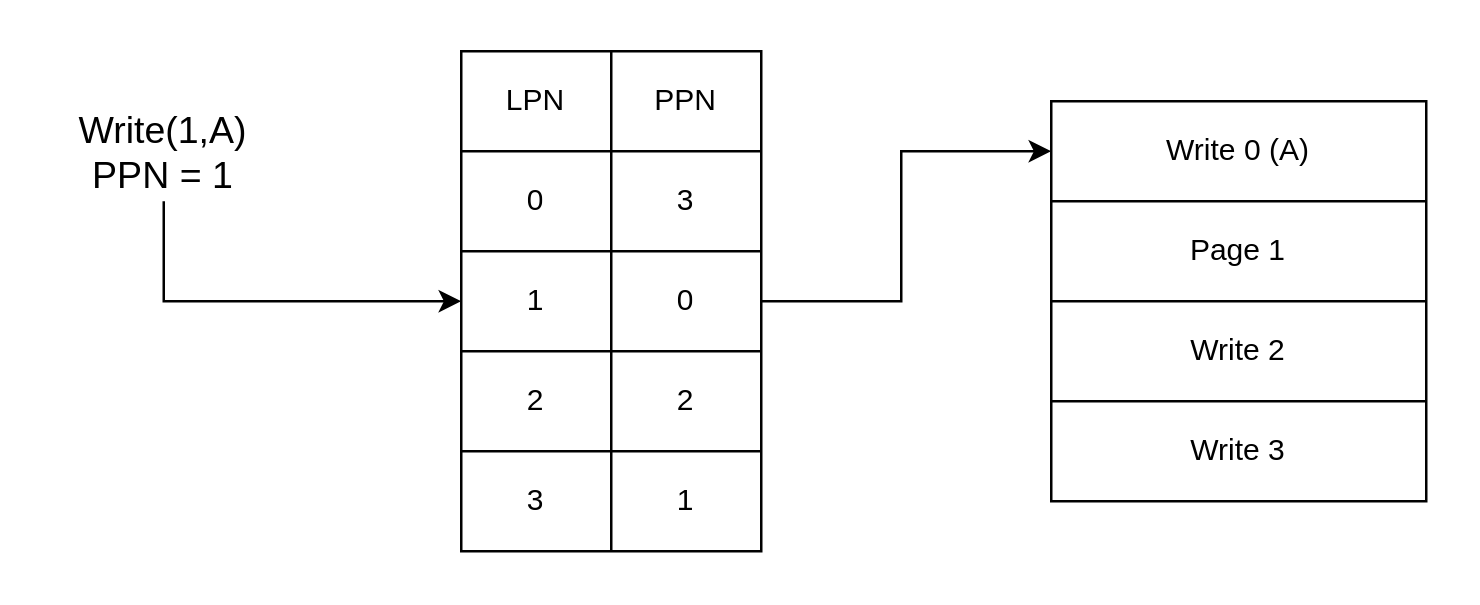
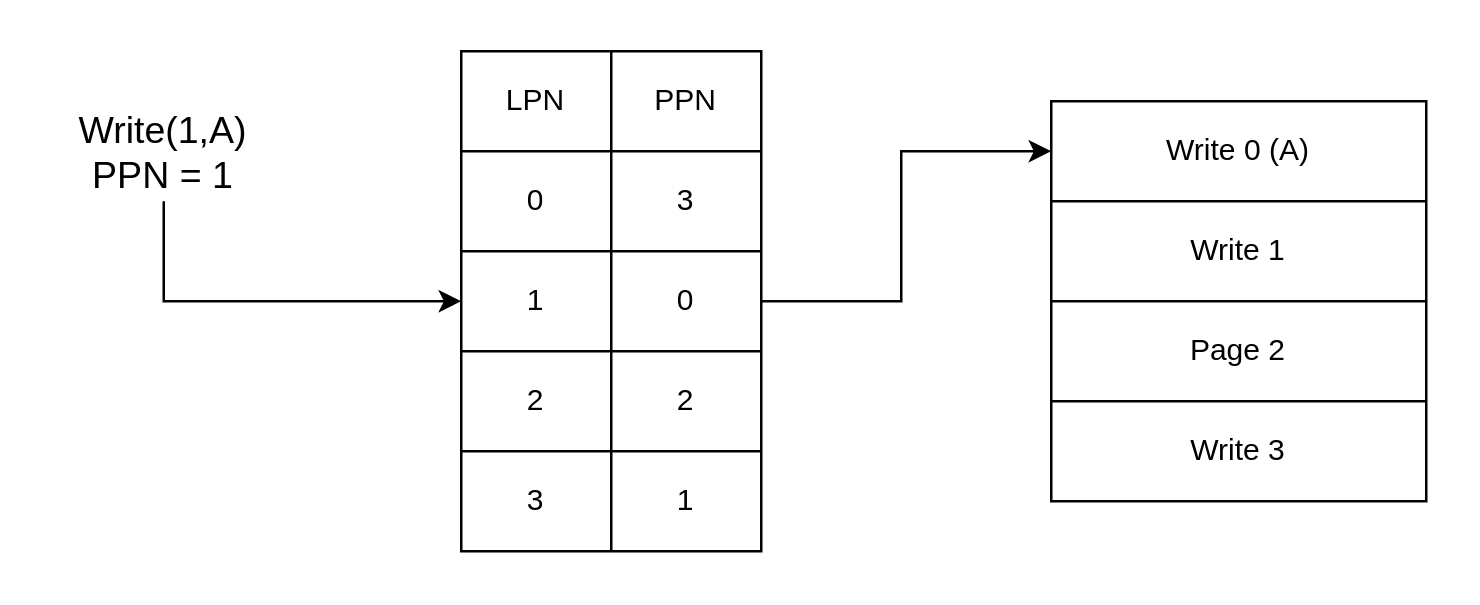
node "Page 1": label "Page 1" -> "Write 1"
node "Write 2": label "Write 2" -> "Page 2"
